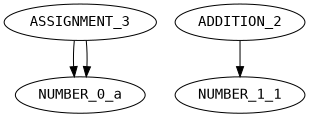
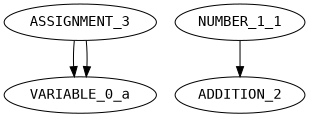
edge "ADDITION_2" -> "NUMBER_1_1": reversed
node "NUMBER_0_a": label "NUMBER_0_a" -> "VARIABLE_0_a"
